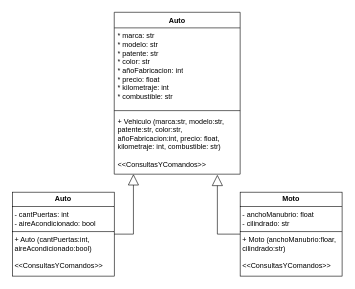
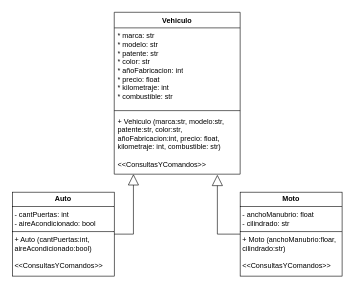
node "Auto": label "Auto" -> "Vehiculo"
